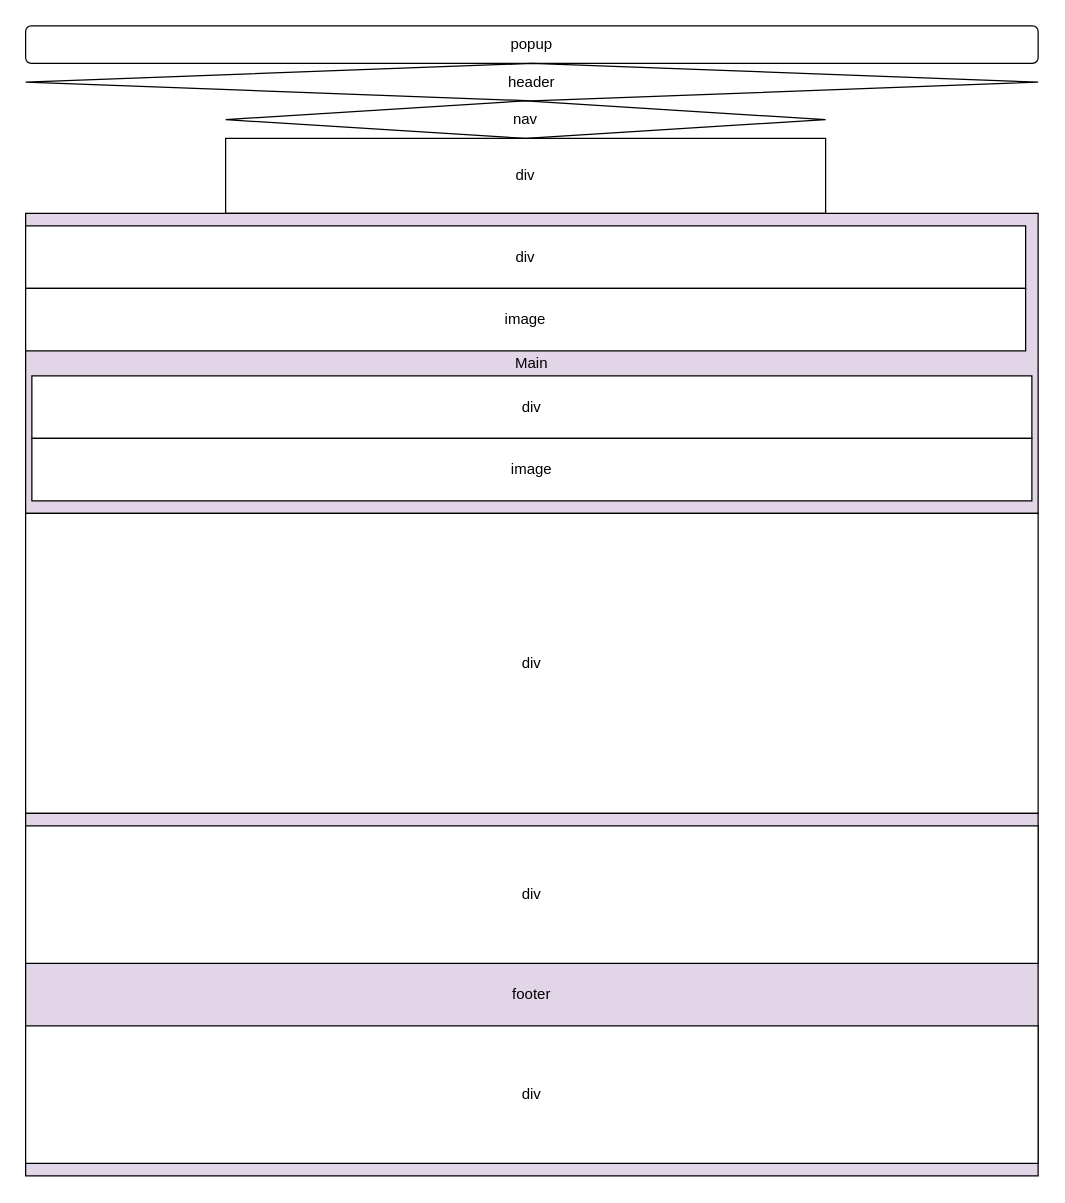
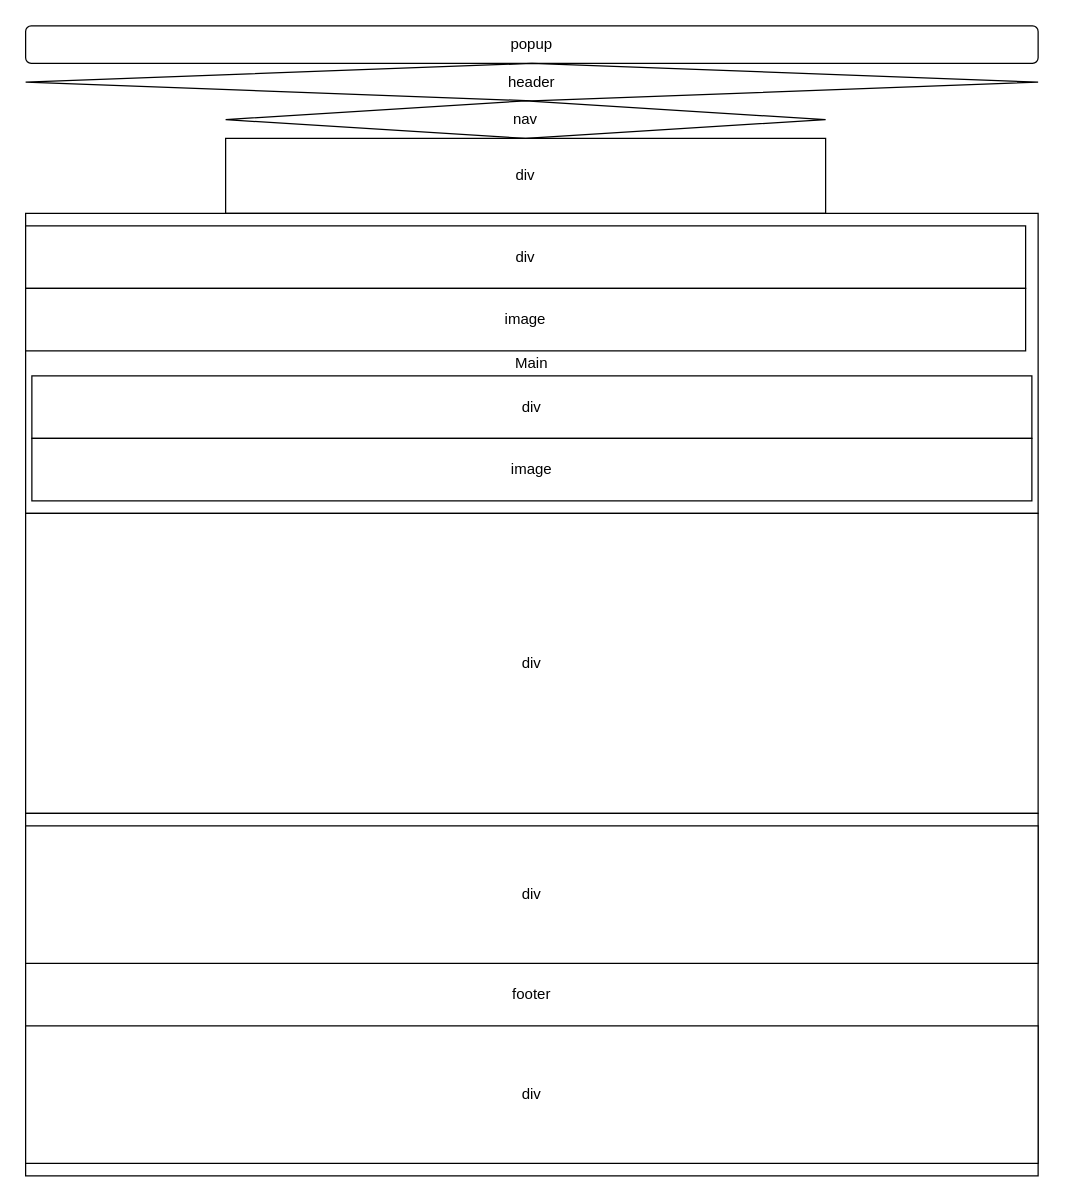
node "Main": fillcolor #e1d5e7 -> #ffffff
node "footer": fillcolor #e1d5e7 -> #ffffff
